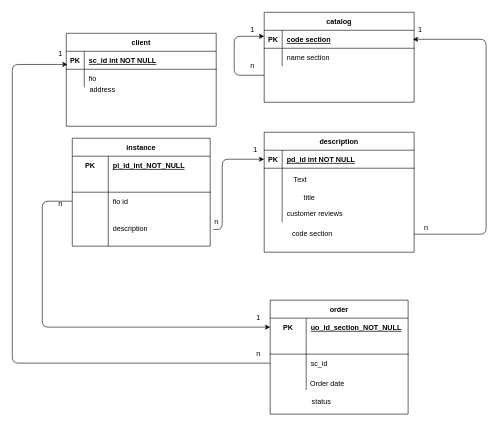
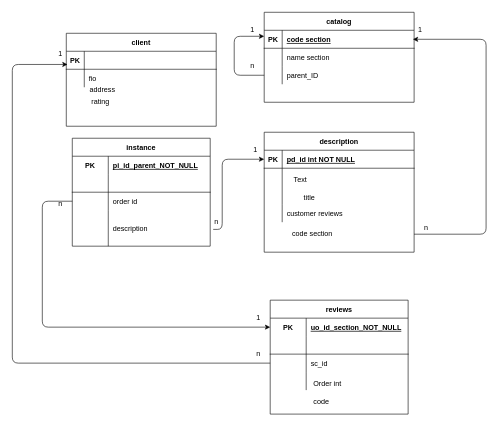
node "sc_id int NOT NULL": removed
node "parent_ID": added
node "rating": added
node "pi_id_int_NOT_NULL": label "pi_id_int_NOT_NULL" -> "pi_id_parent_NOT_NULL"
node "fio id": label "fio id" -> "order id"
node "order": label "order" -> "reviews"
node "Order date": label "Order date" -> "Order int"
node "status": label "status" -> "code"
